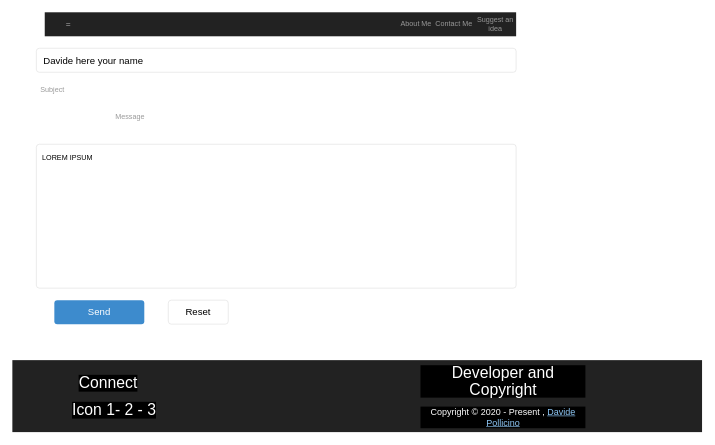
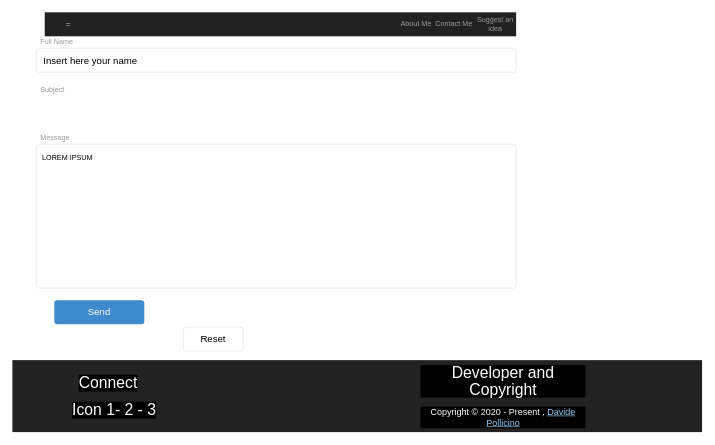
node "Full Name": added
node "Davide here your name": label "Davide here your name" -> "Insert here your name"
node "Message": moved (171, 117) -> (96, 138)
node "Reset": moved (198, 312) -> (213, 339)
